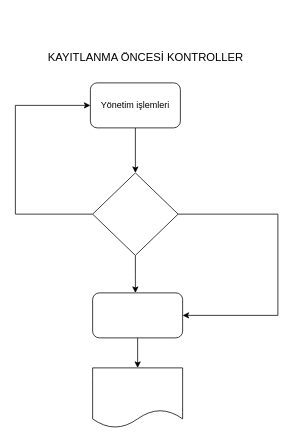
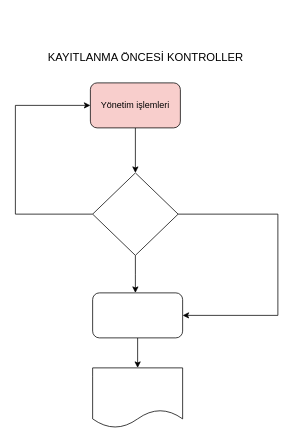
node "Yönetim işlemleri": fillcolor #ffffff -> #f8cecc
